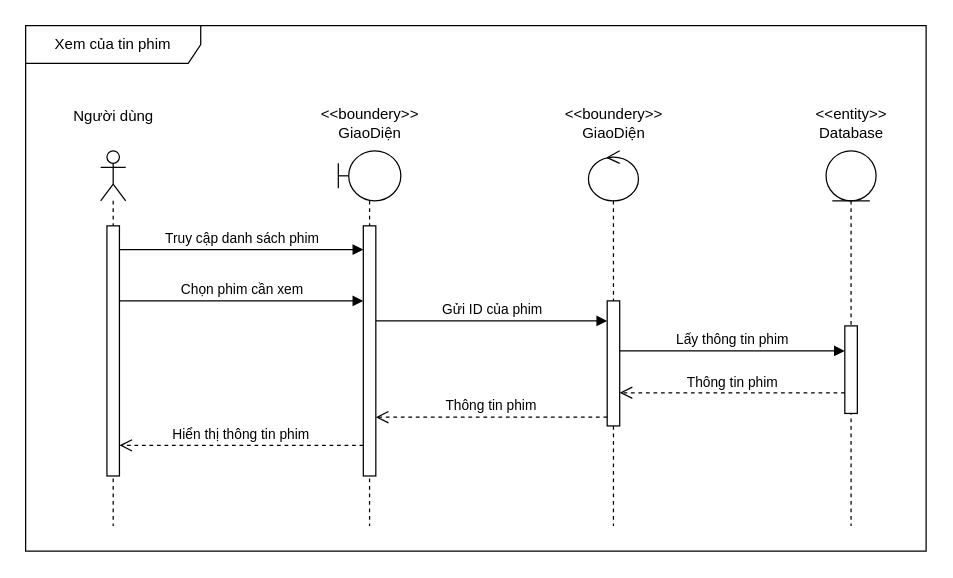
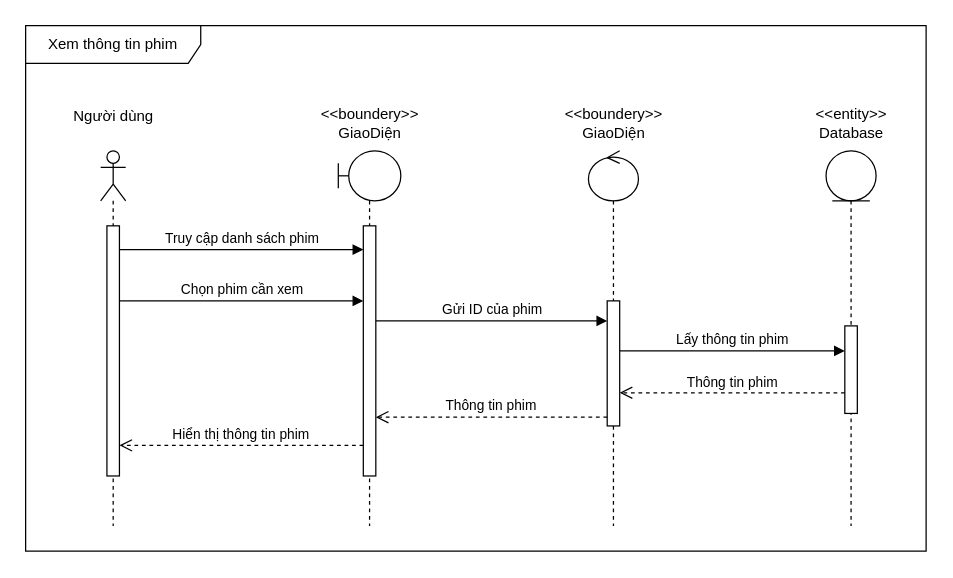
node "Xem của tin phim": label "Xem của tin phim" -> "Xem thông tin phim"
